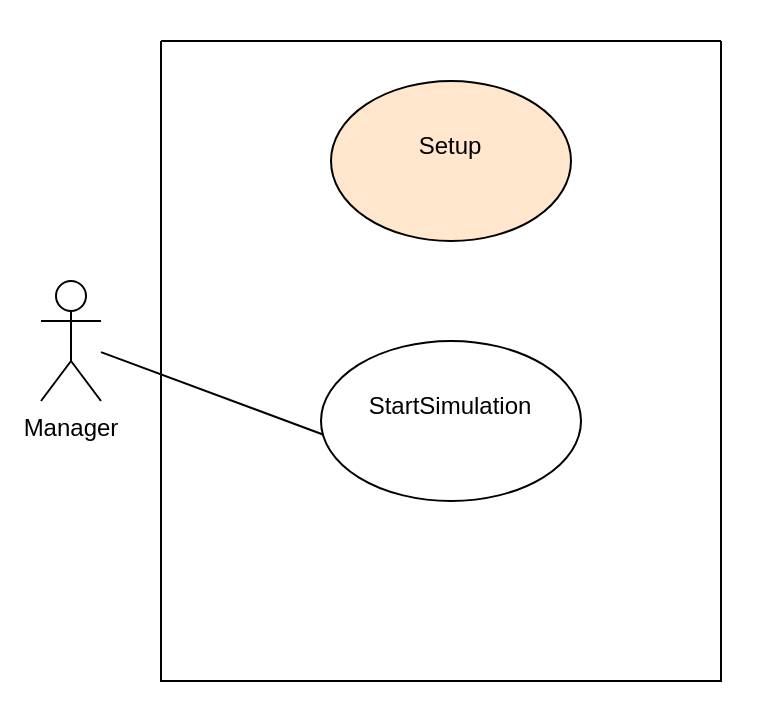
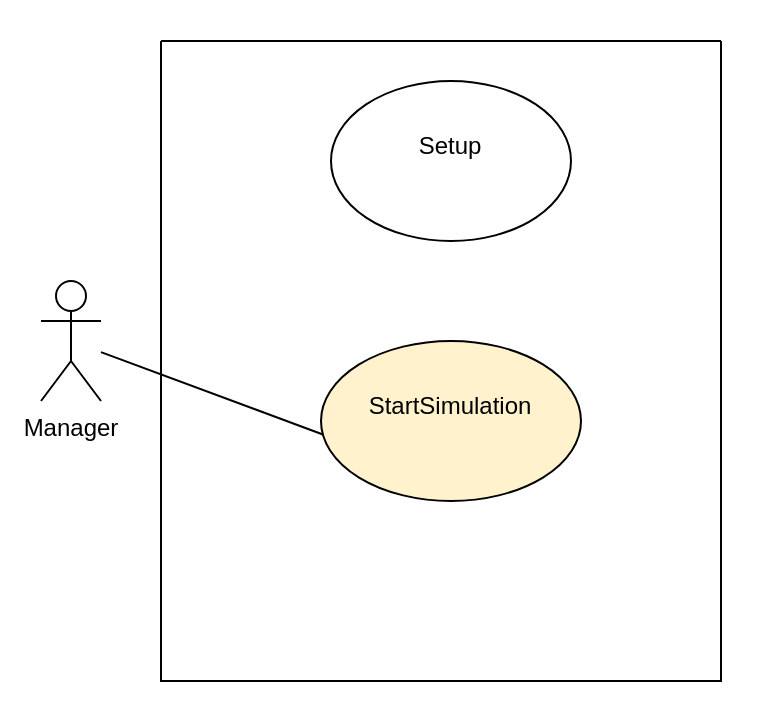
node "Setup": fillcolor #ffe6cc -> #ffffff
node "StartSimulation": fillcolor #ffffff -> #fff2cc
